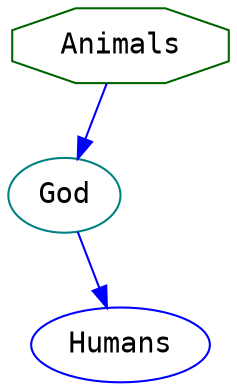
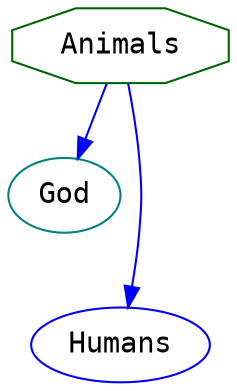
edge "God" -> "Humans": now "Animals" -> "Humans"
